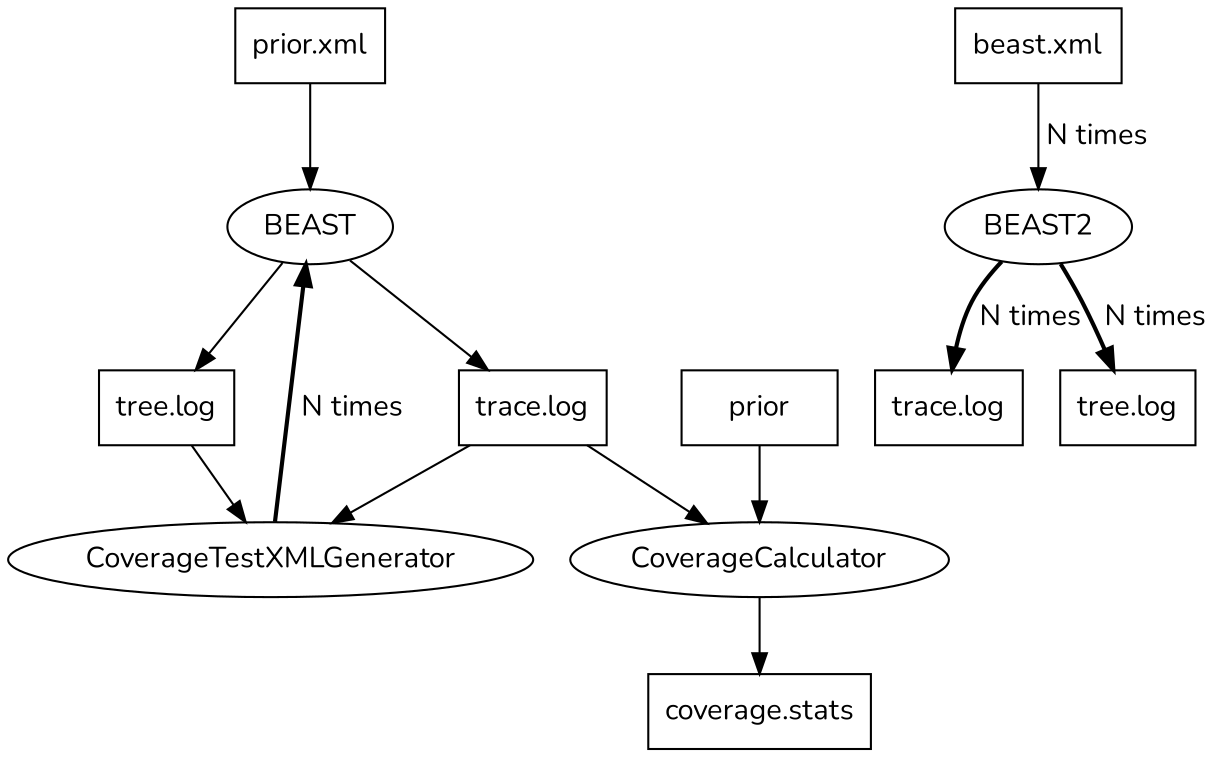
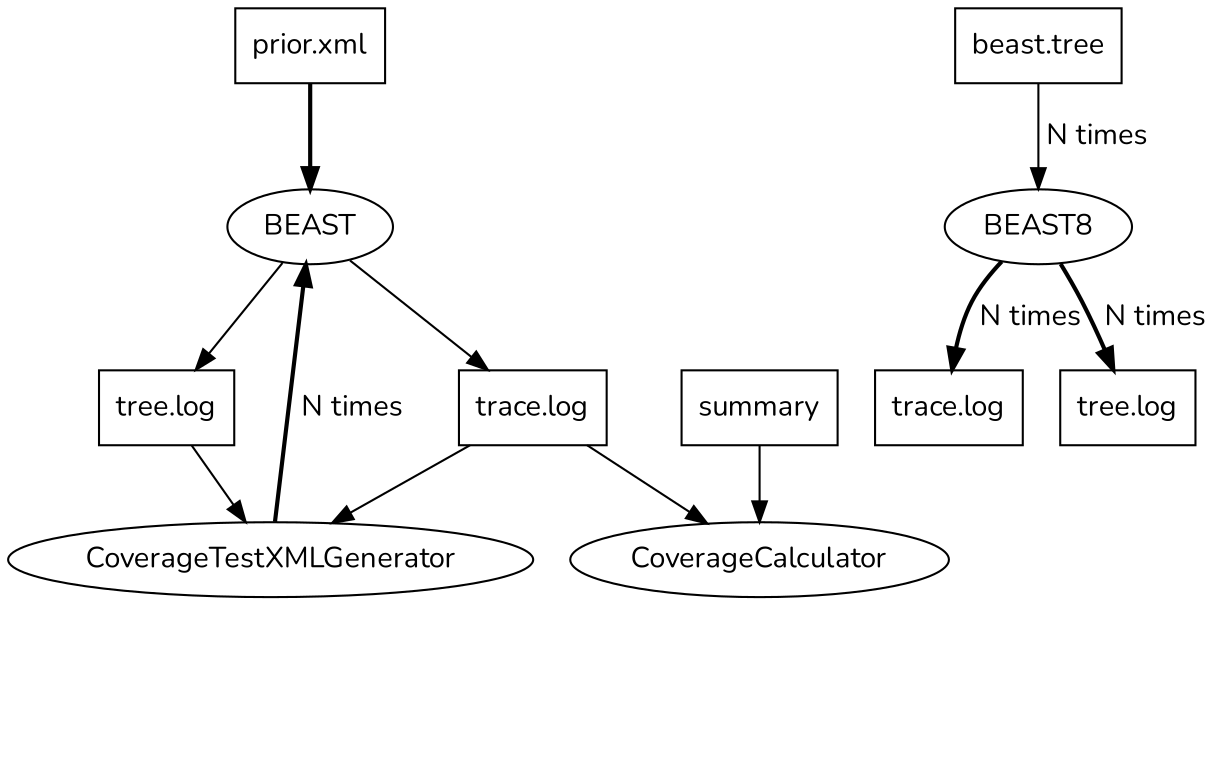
node "beast.xml": label "beast.xml" -> "beast.tree"
edge "prior.xml" -> "BEAST": style solid -> bold
node "BEAST2": label "BEAST2" -> "BEAST8"
node "prior": label "prior" -> "summary"
node "coverage.stats": removed
